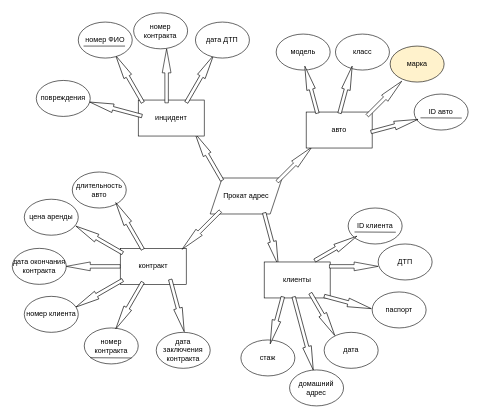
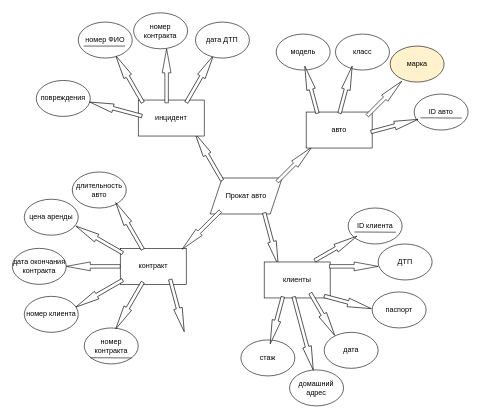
node "Прокат адрес": label "Прокат адрес" -> "Прокат авто"
node "дата заключения контракта": removed
